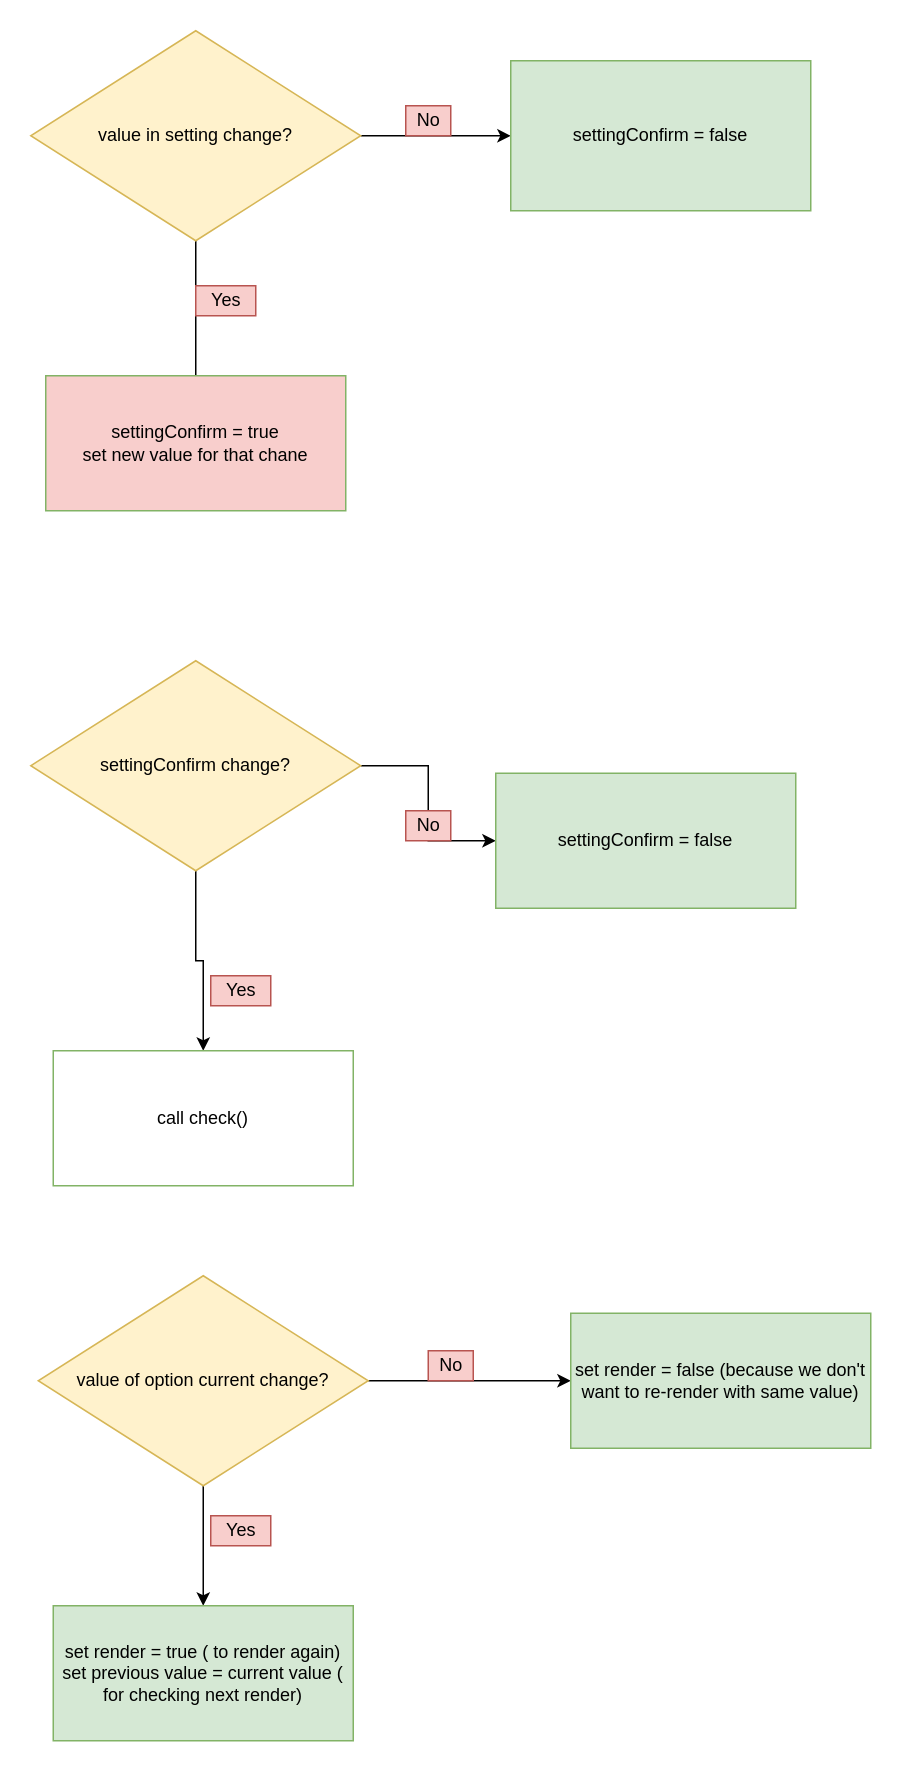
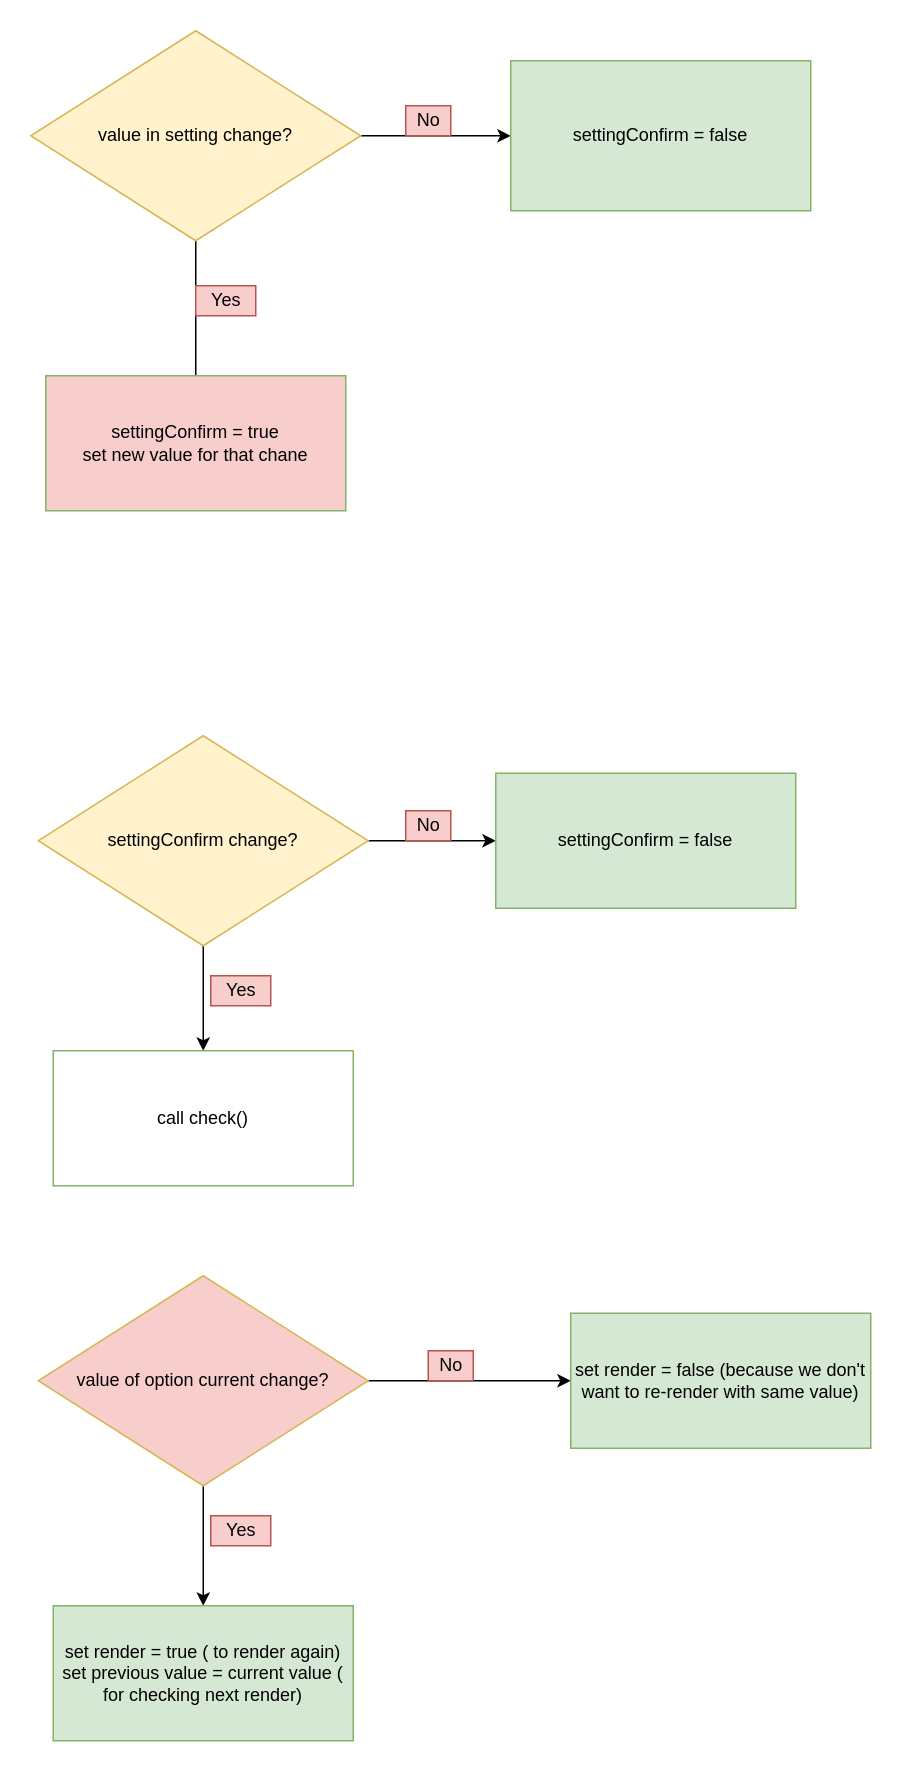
node "settingConfirm change?": moved (196, 766) -> (203, 841)
node "value of option current change?": fillcolor #fff2cc -> #f8cecc
